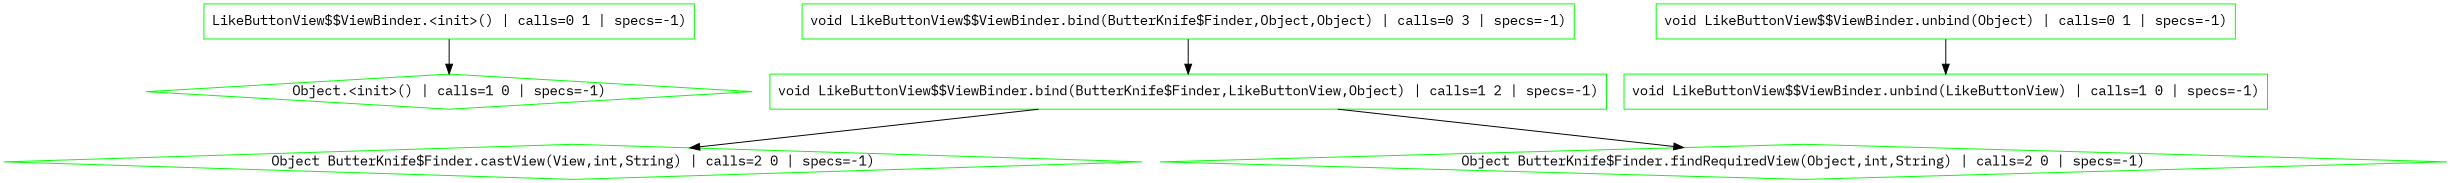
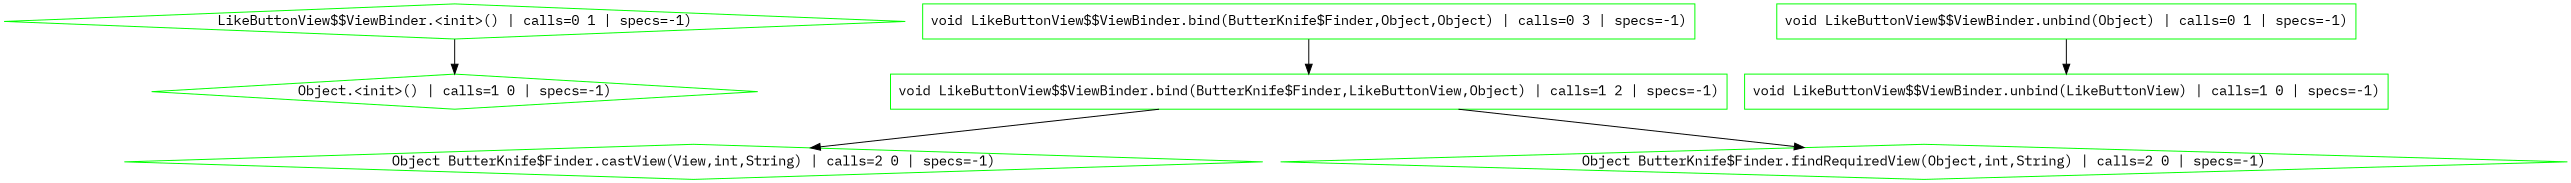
node "LikeButtonView$$ViewBinder.<init>() | calls=0 1 | specs=-1)": shape box -> diamond
